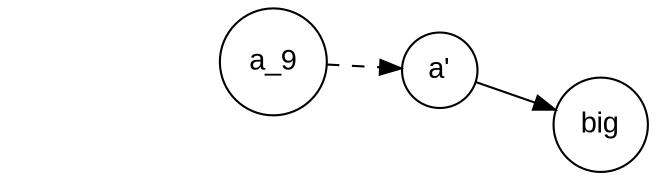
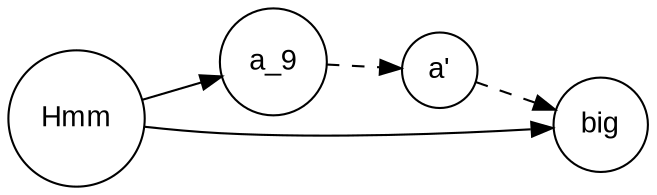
edge "a'" -> "big": style solid -> dashed
node "Hmm": added
